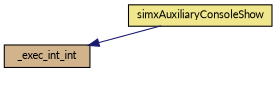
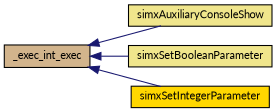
node "_exec_int_int": label "_exec_int_int" -> "_exec_int_exec"
node "simxSetBooleanParameter": added
node "simxSetIntegerParameter": added
